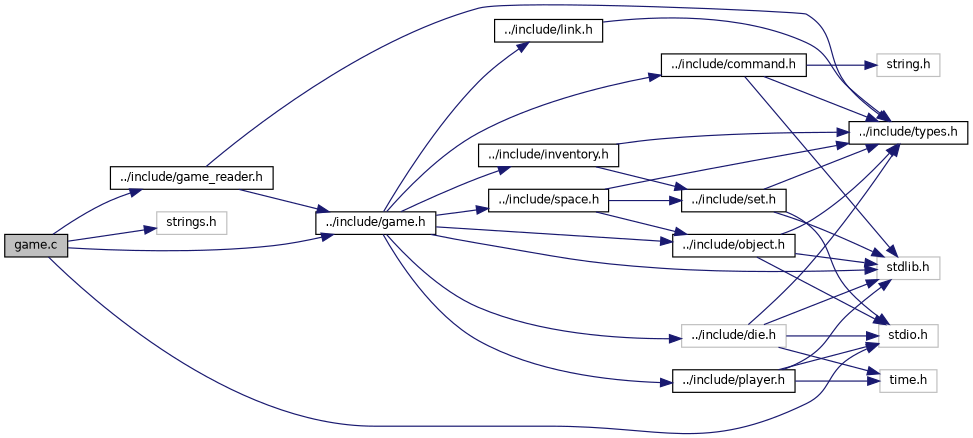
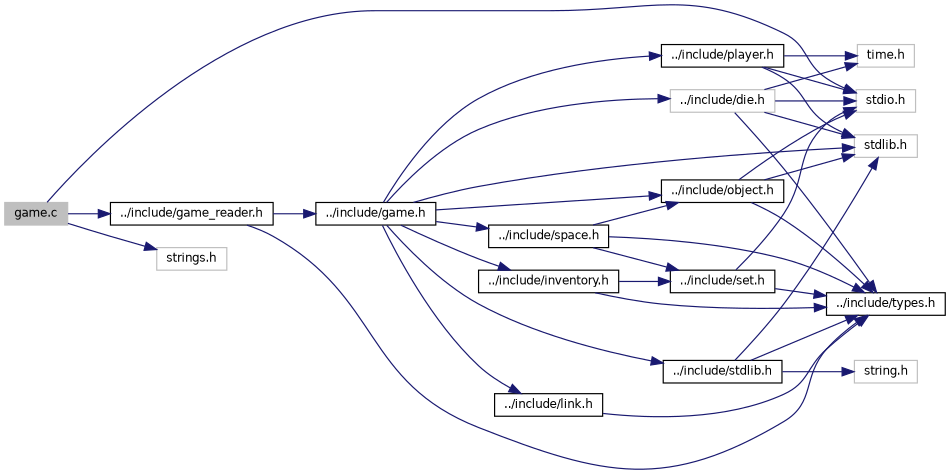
node "../include/command.h": label "../include/command.h" -> "../include/stdlib.h"
edge "../include/set.h" -> "stdlib.h": removed
node "game.c": color black -> grey75
edge "game.c" -> "../include/game.h": removed
